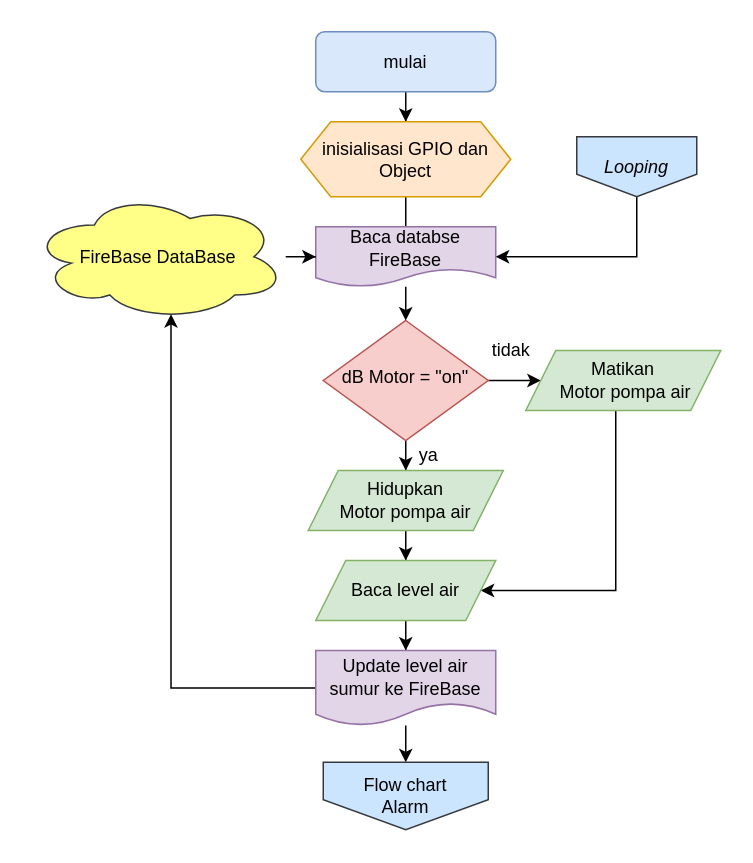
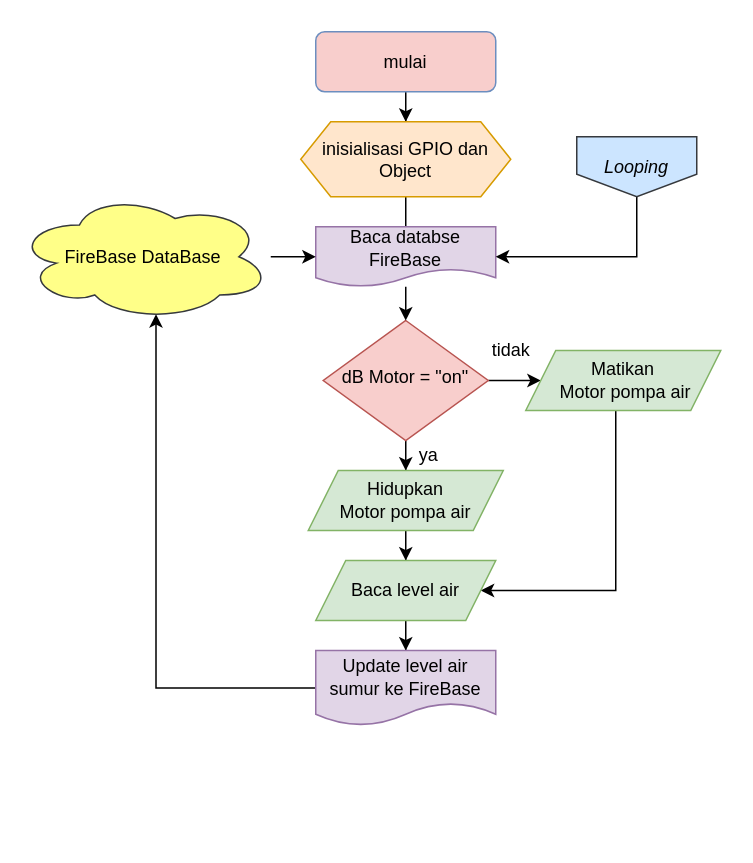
node "mulai": fillcolor #dae8fc -> #f8cecc
node "FireBase DataBase": moved (158, 257) -> (143, 257)
edge "Update level air sumur ke FireBase" -> "Flow chart Alarm": removed
node "Flow chart Alarm": removed
